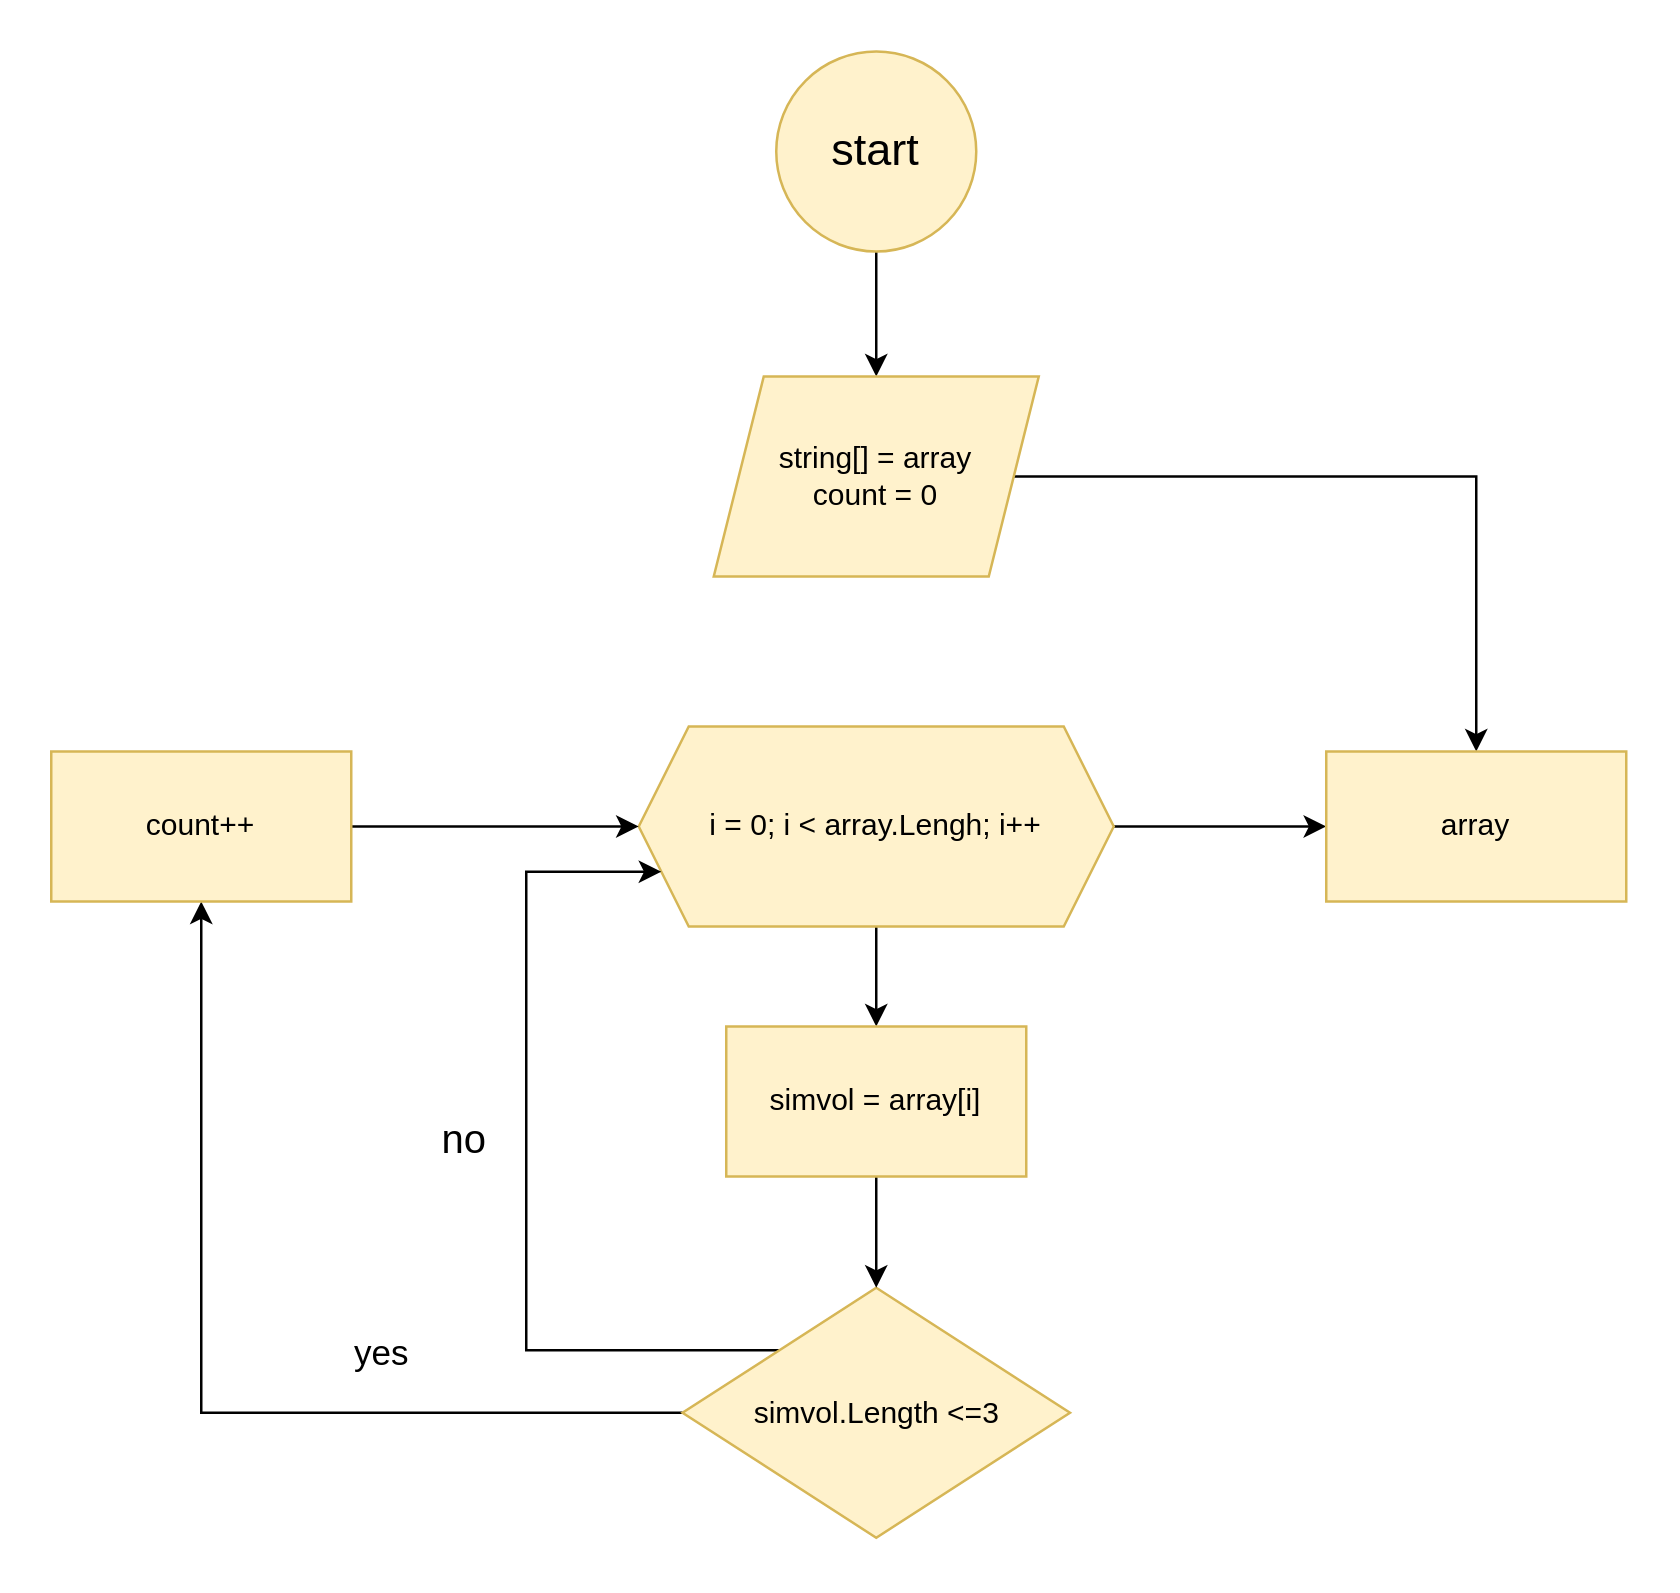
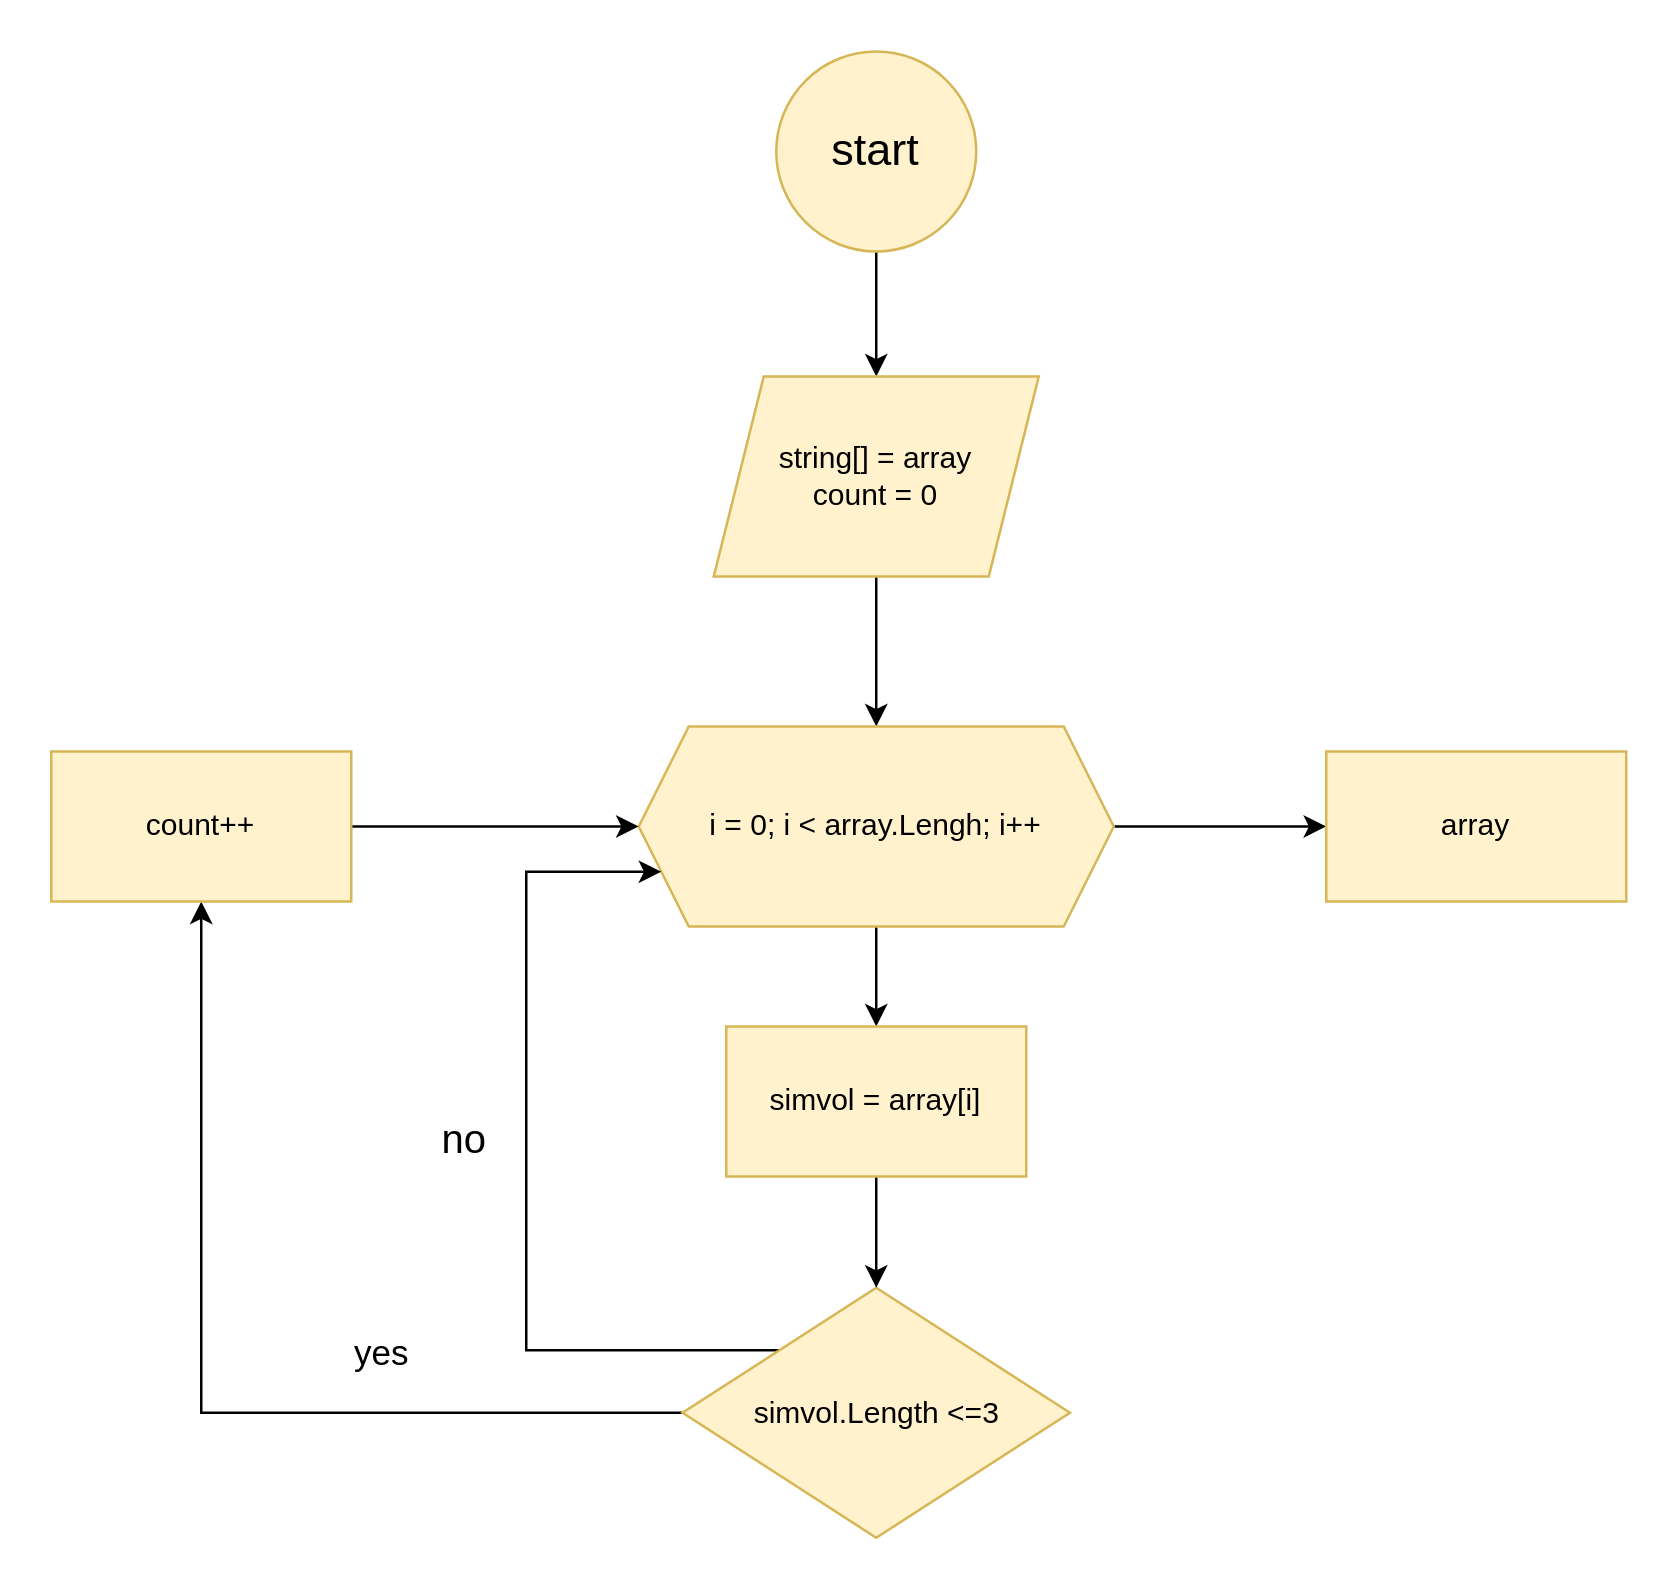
edge "string[] = array count = 0" -> "array": now "string[] = array count = 0" -> "i = 0; i < array.Lengh; i++"
